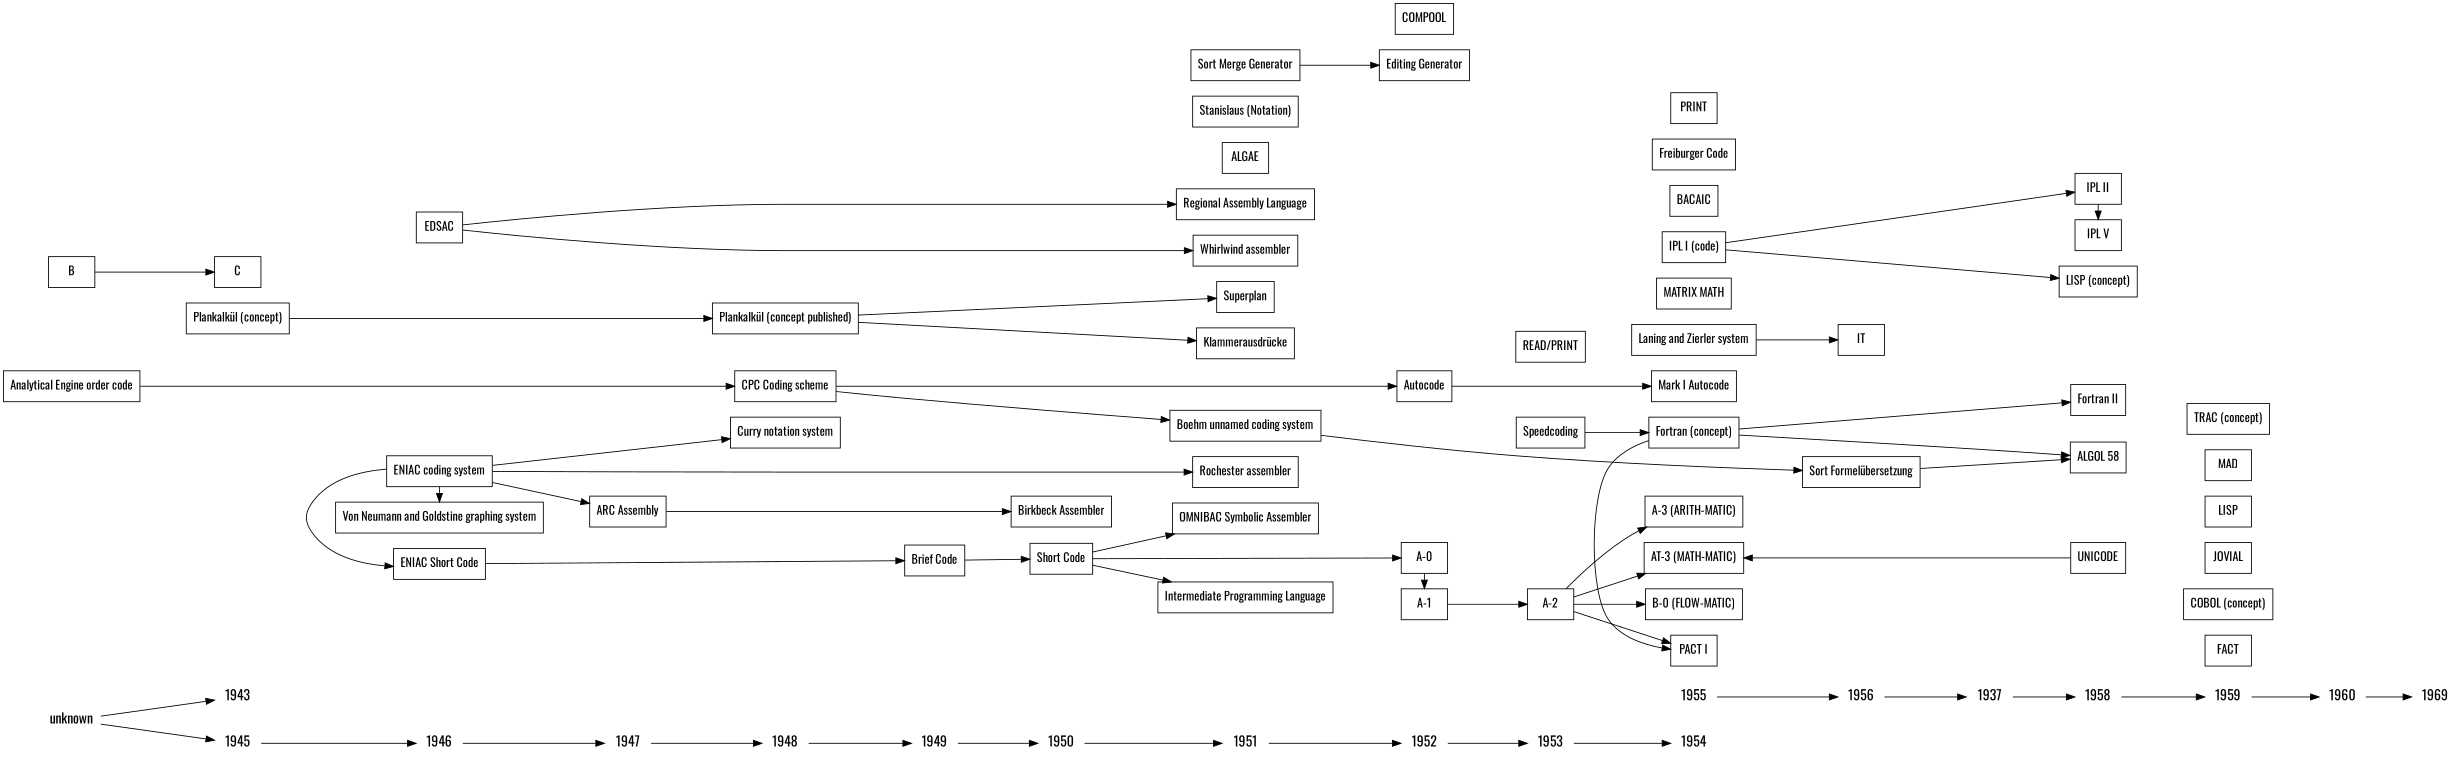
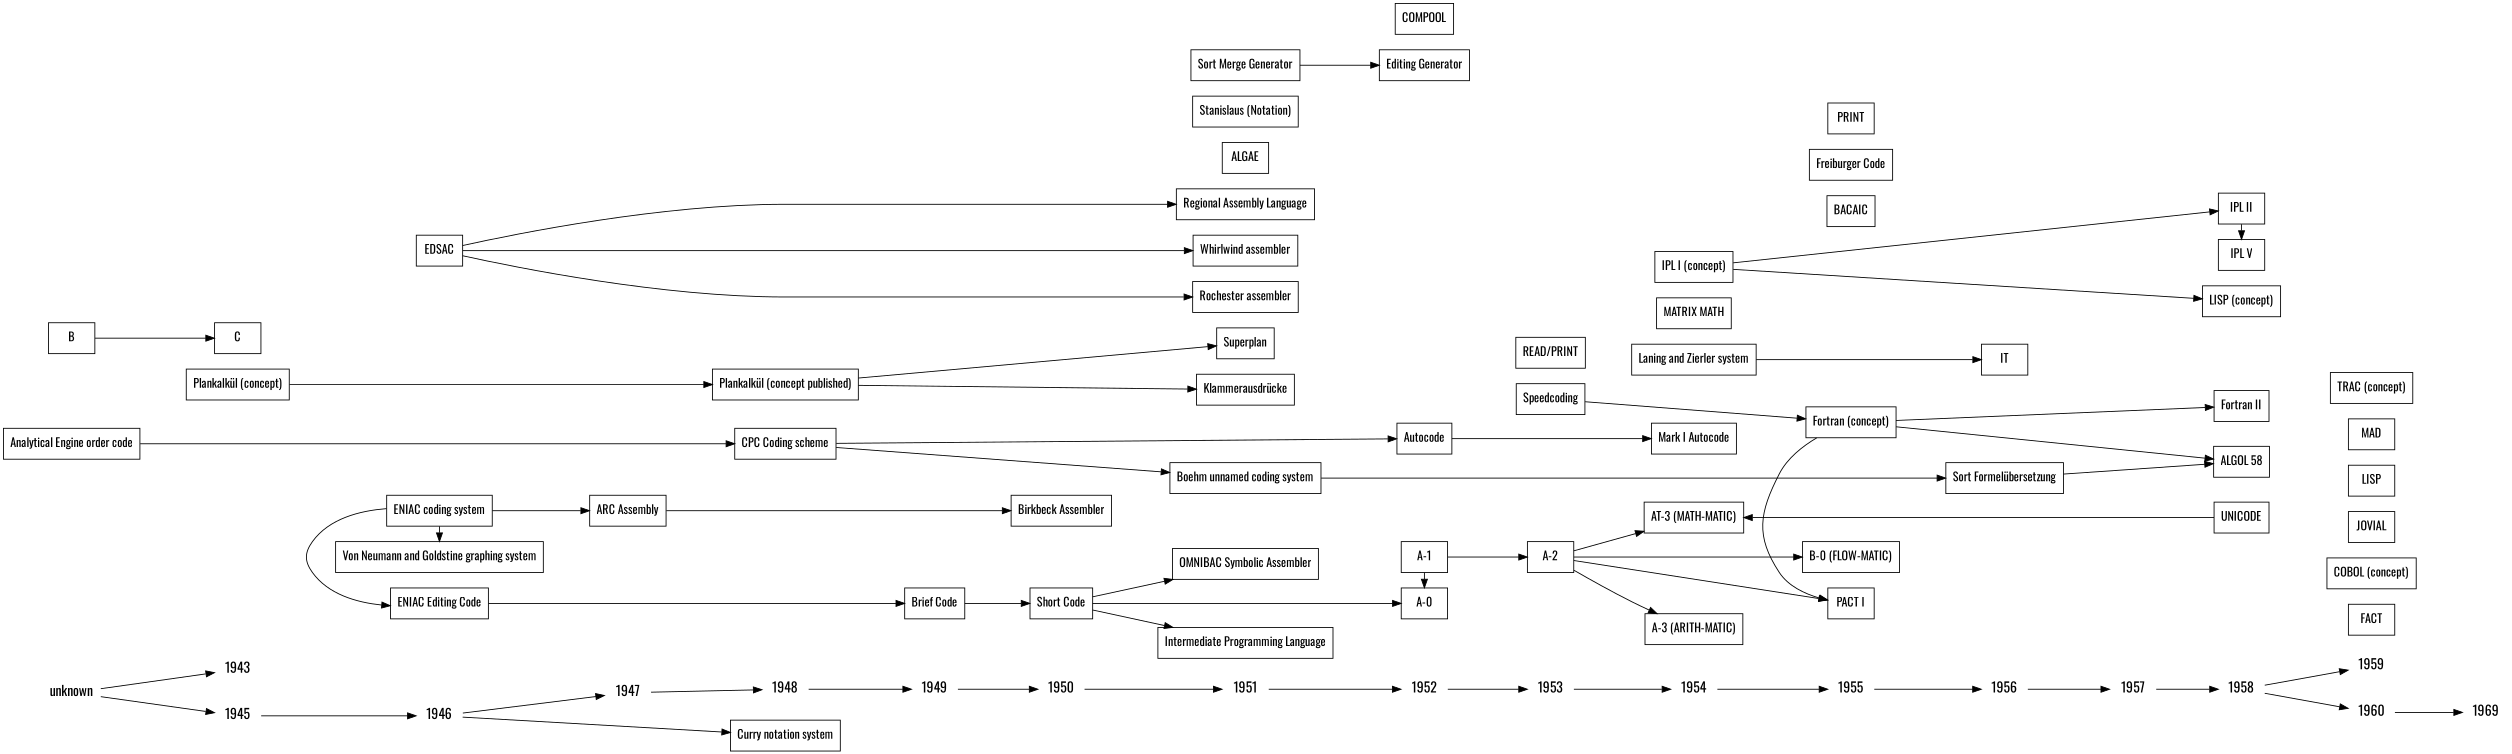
node "IPL I (code)": label "IPL I (code)" -> "IPL I (concept)"
edge "ENIAC coding system" -> "Curry notation system": now "1946" -> "Curry notation system"
edge "ENIAC coding system" -> "Rochester assembler": now "EDSAC" -> "Rochester assembler"
node "ENIAC Short Code": label "ENIAC Short Code" -> "ENIAC Editing Code"
edge "A-0" -> "A-1": reversed
edge "1954" -> "1955": added
node "1937": label "1937" -> "1957"
edge "1959" -> "1960": now "1958" -> "1960"
